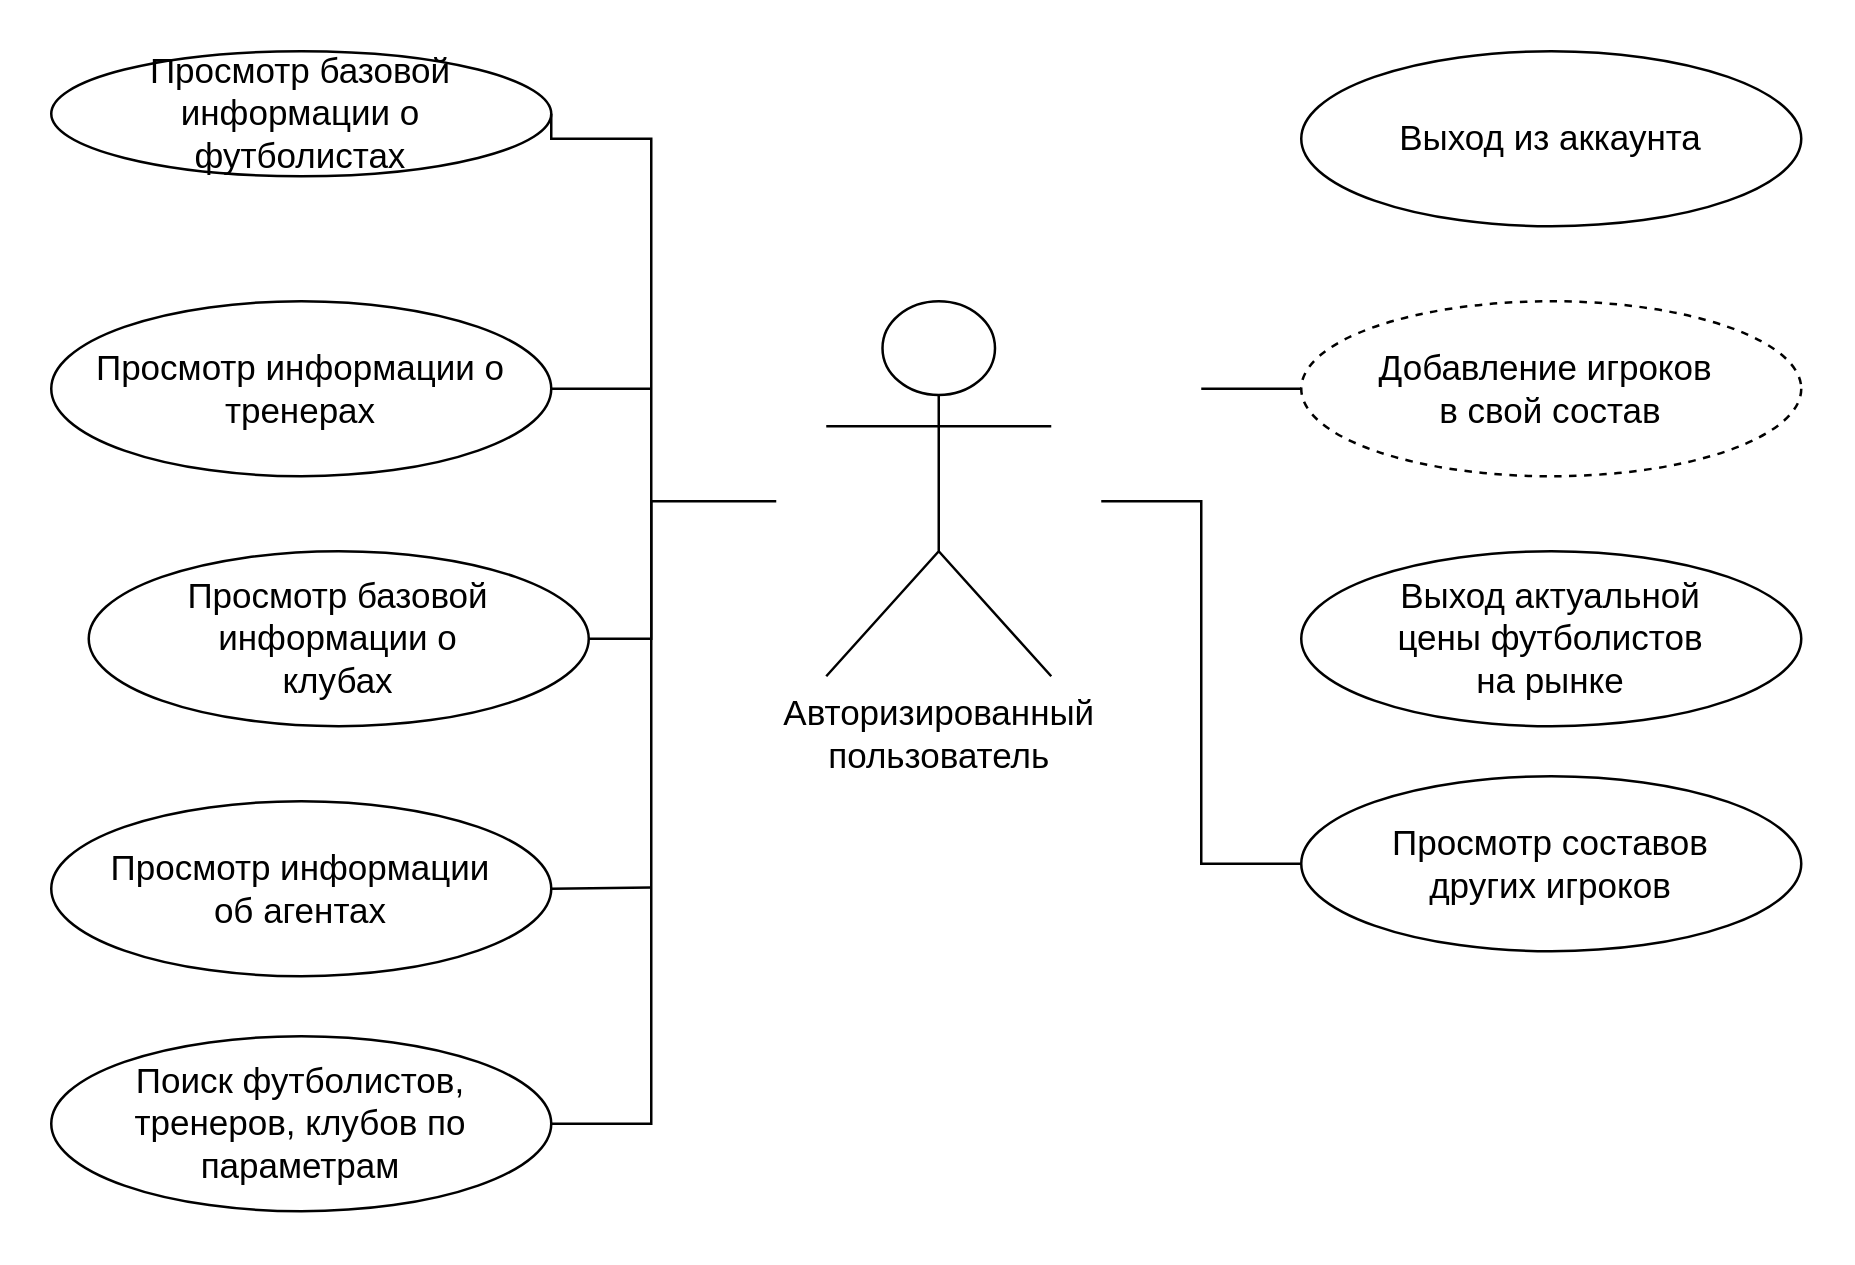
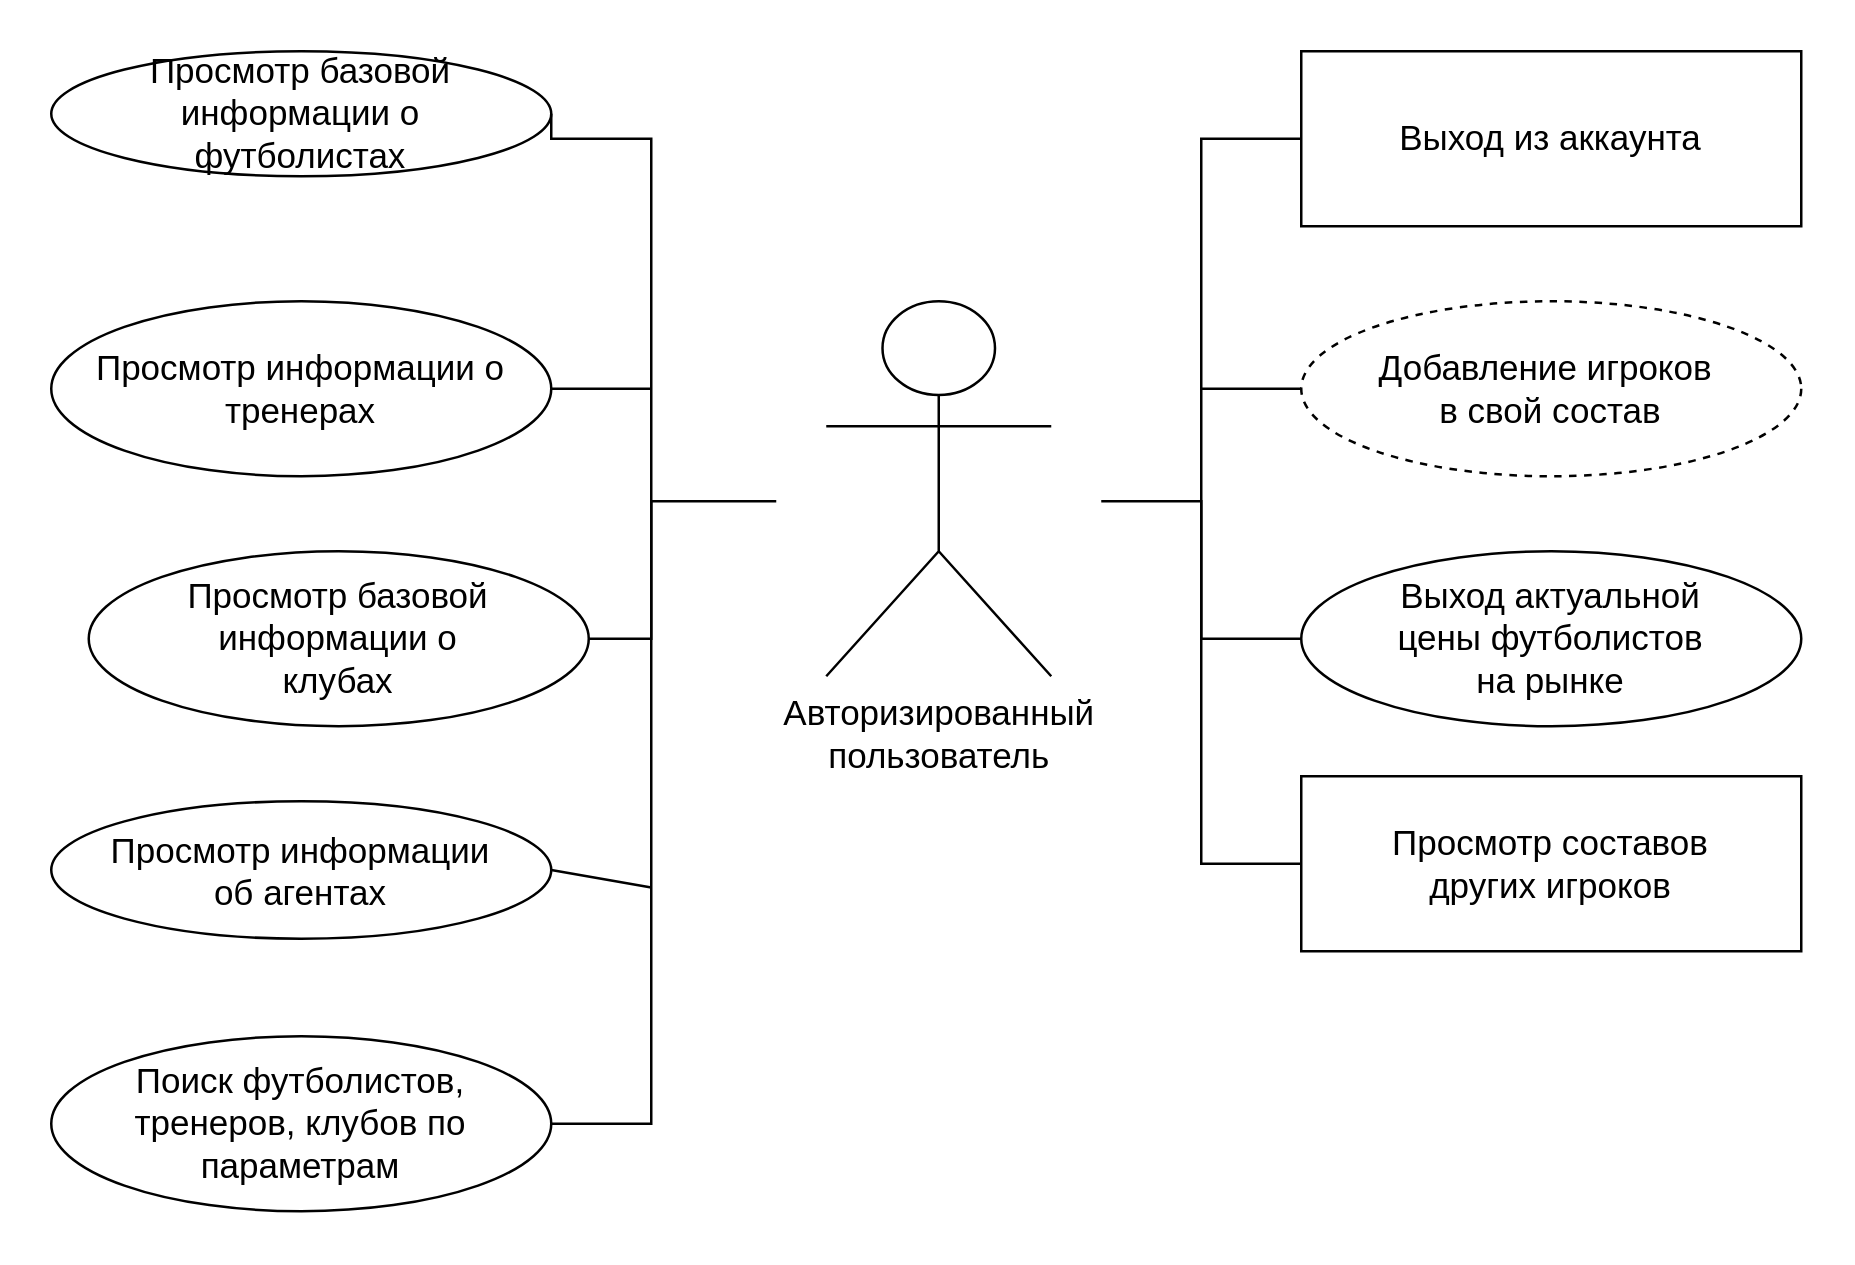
node "Выход из аккаунта": shape ellipse -> rectangle
edge "Выход из аккаунта" -- "Выход актуальной цены футболистов на рынке": added
node "Просмотр составов других игроков": shape ellipse -> rectangle
node "Просмотр информации об агентах": size 500x175 -> 500x138
